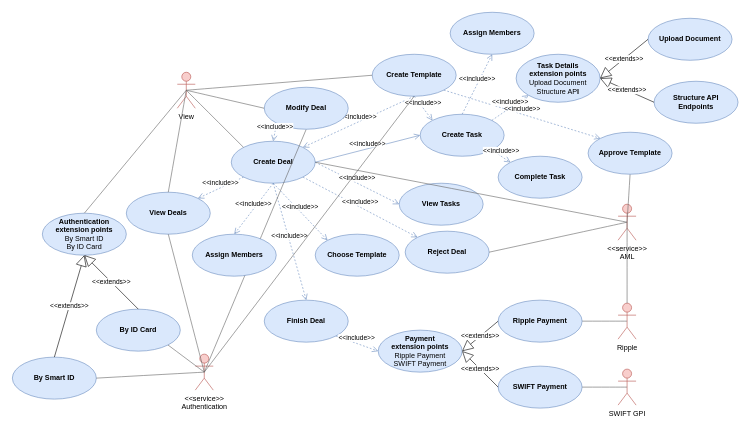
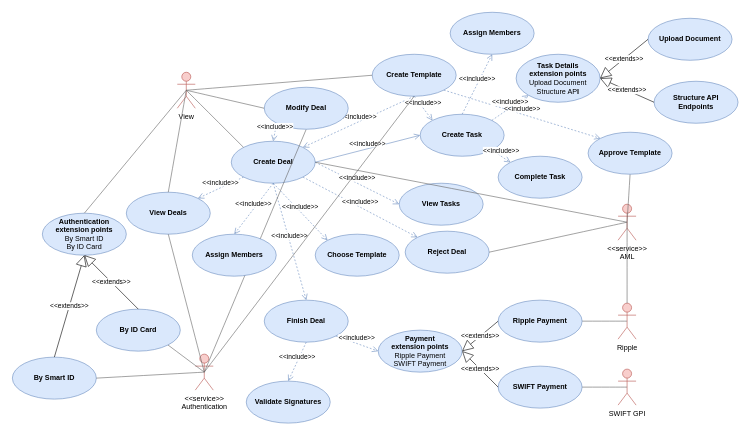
edge "Finish Deal" -> "Validate Signatures": added, label "<<include>>"
node "Validate Signatures": added
